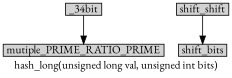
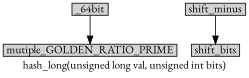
node "_34bit": label "_34bit" -> "_64bit"
node "shift_shift": label "shift_shift" -> "shift_minus"
node "mutiple_PRIME_RATIO_PRIME": label "mutiple_PRIME_RATIO_PRIME" -> "mutiple_GOLDEN_RATIO_PRIME"
